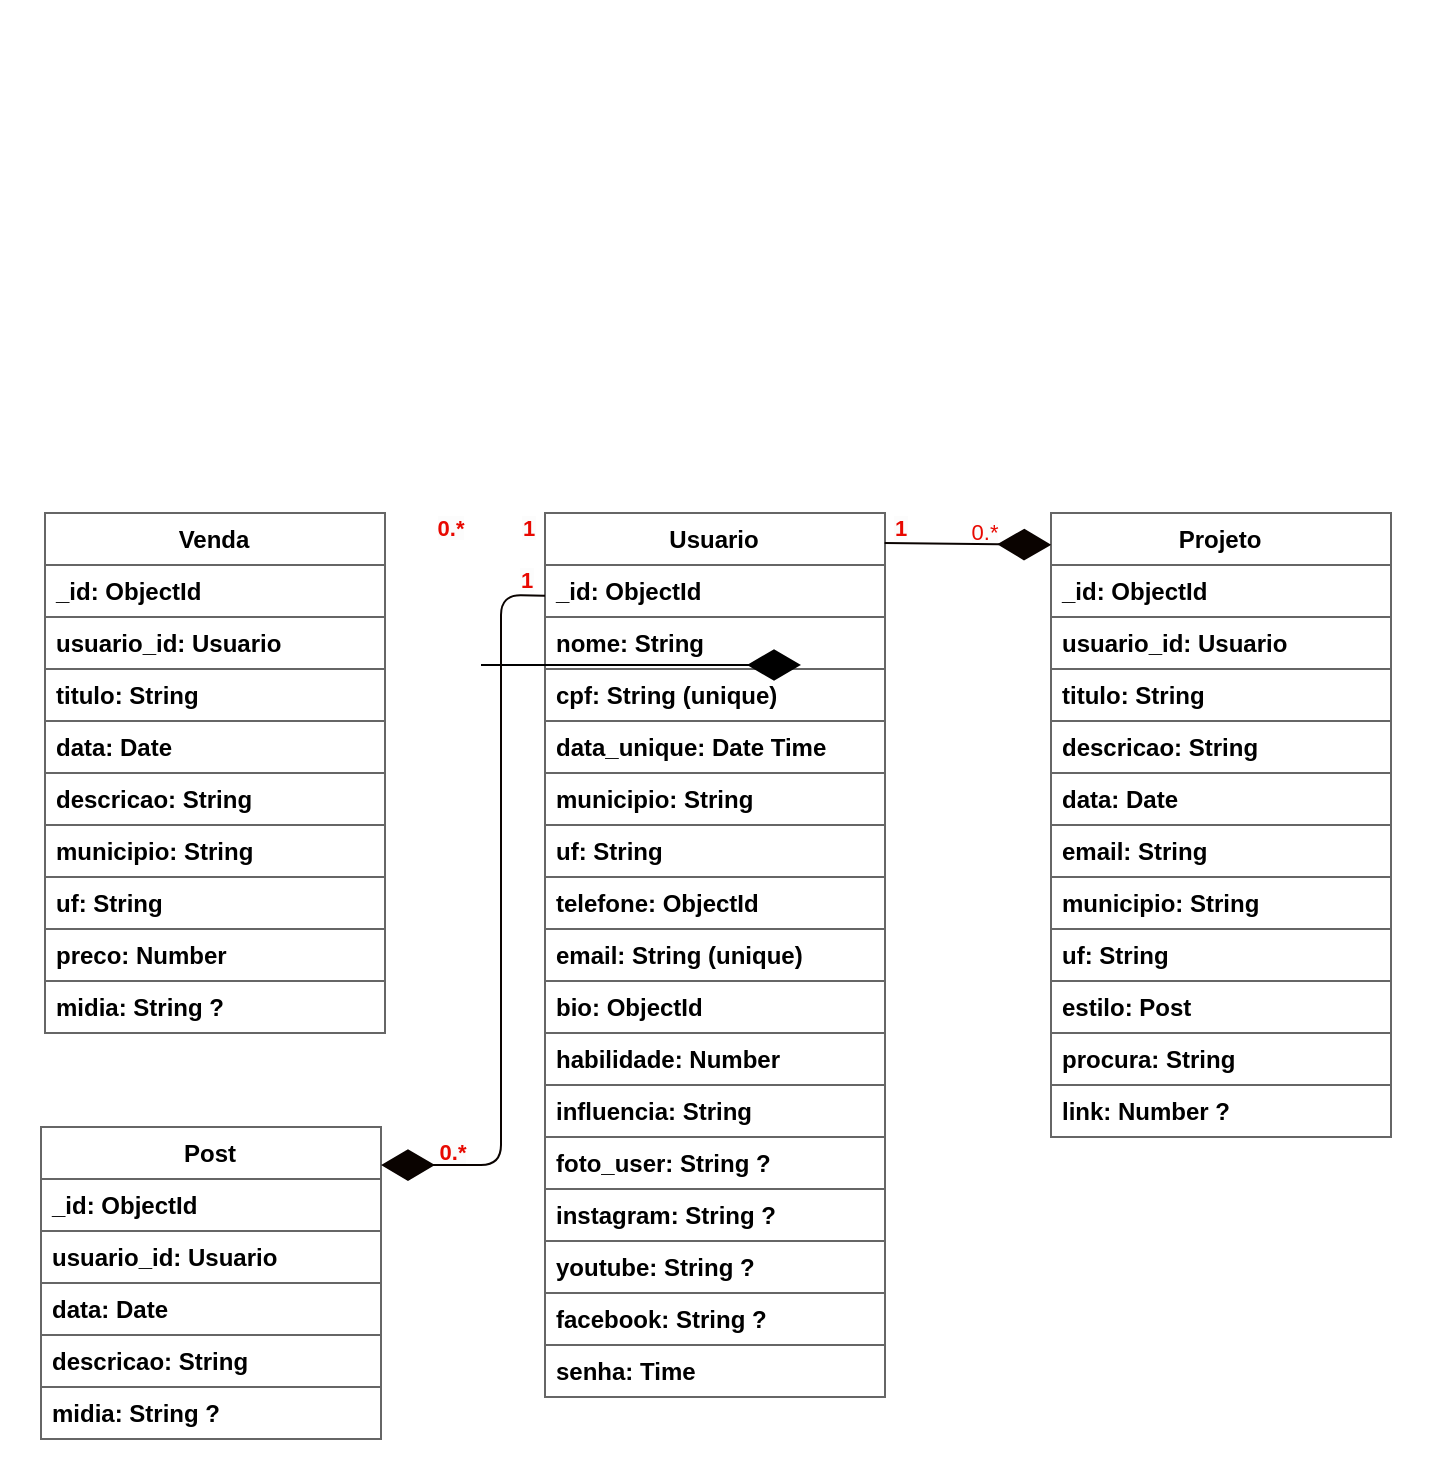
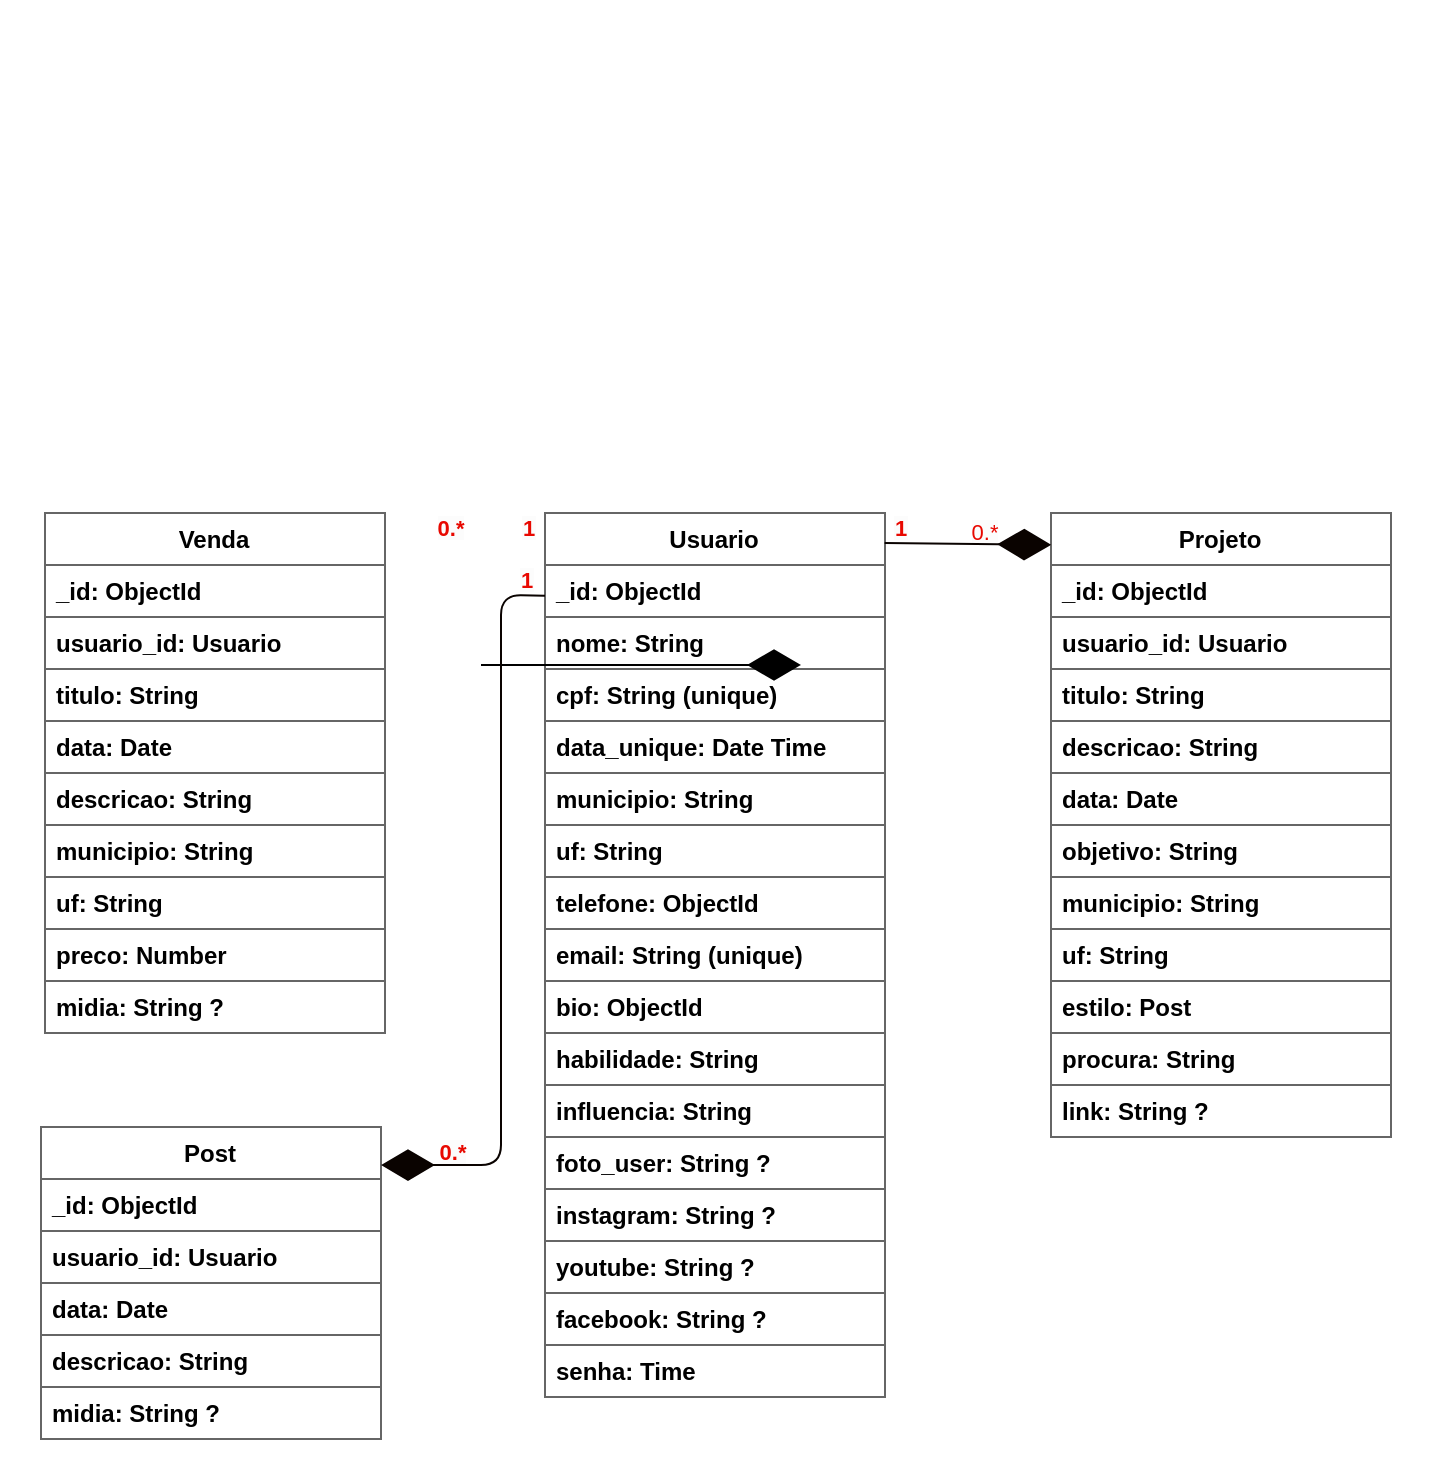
node "email: String": label "email: String" -> "objetivo: String"
node "habilidade: Number": label "habilidade: Number" -> "habilidade: String"
node "link: Number ?": label "link: Number ?" -> "link: String ?"
